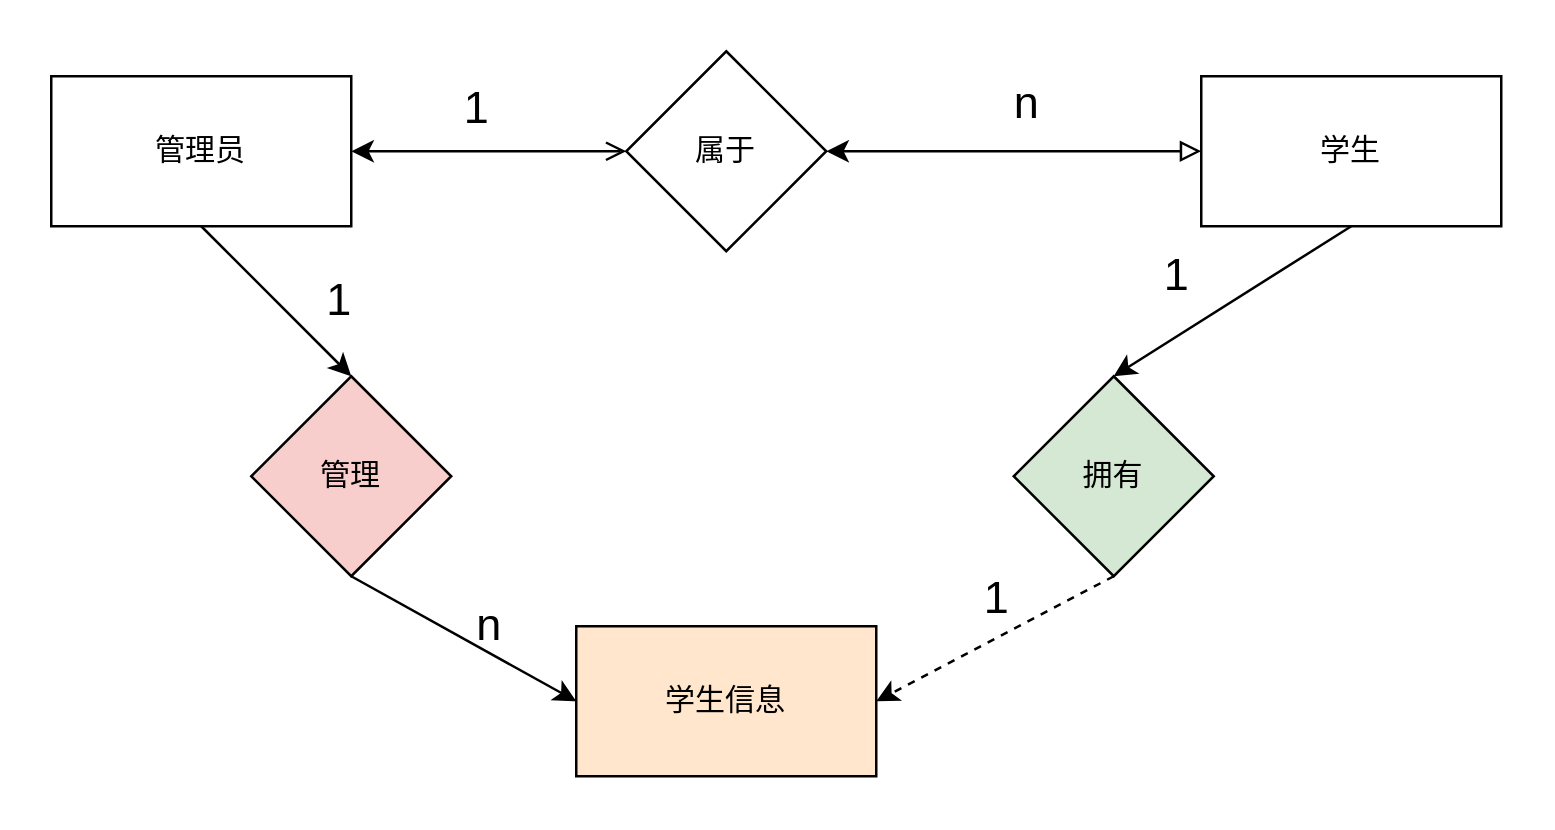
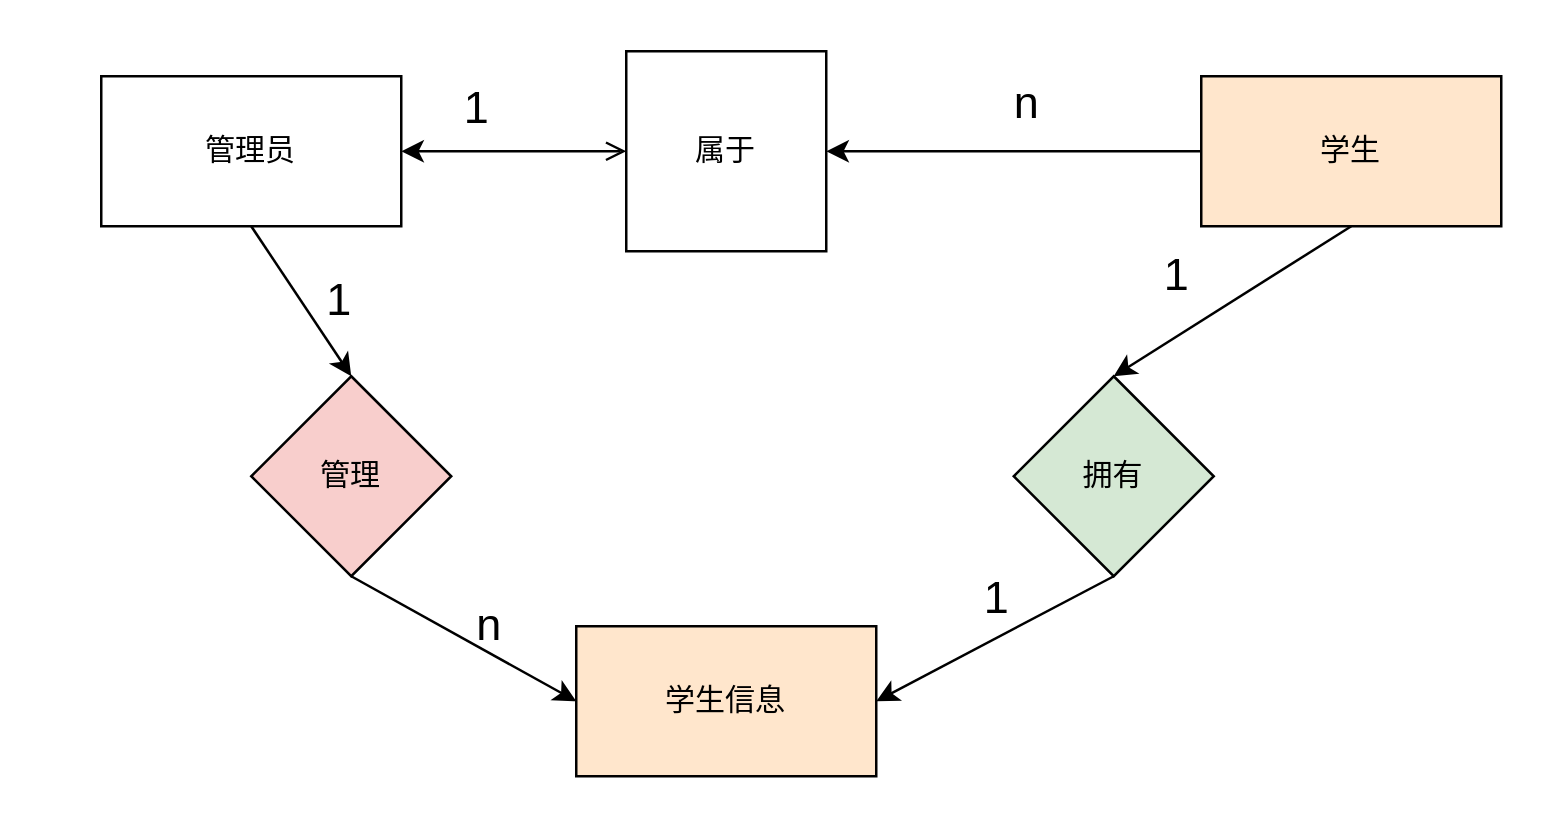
node "管理员": moved (201, 151) -> (251, 151)
node "属于": shape diamond -> rectangle
edge "属于" -- "学生": arrowhead block -> none
node "学生": fillcolor #ffffff -> #ffe6cc
edge "拥有" -> "学生信息": style dashed -> solid
